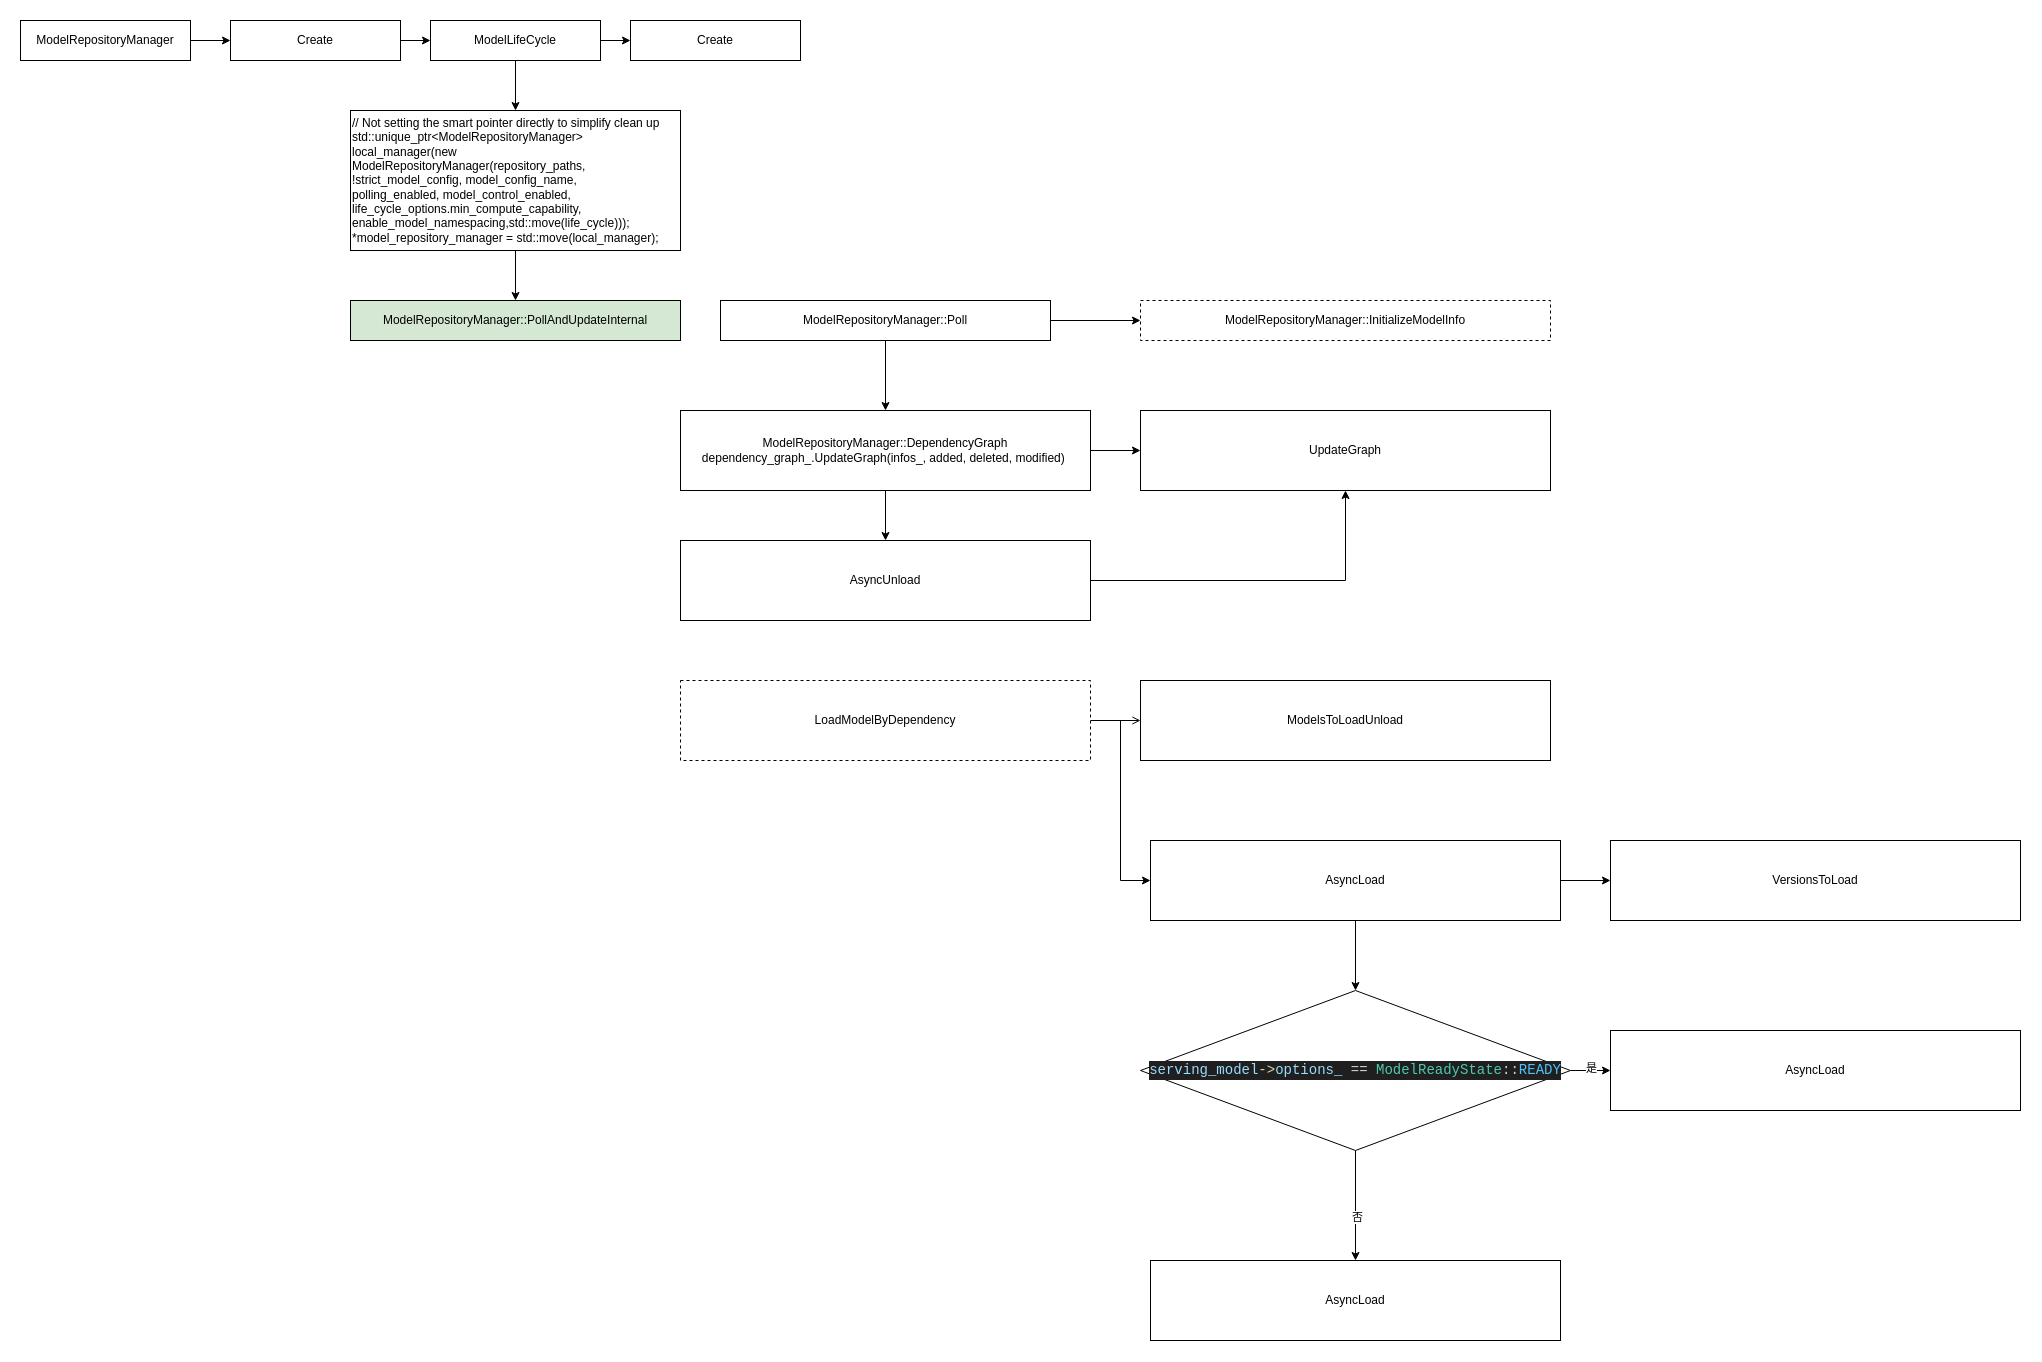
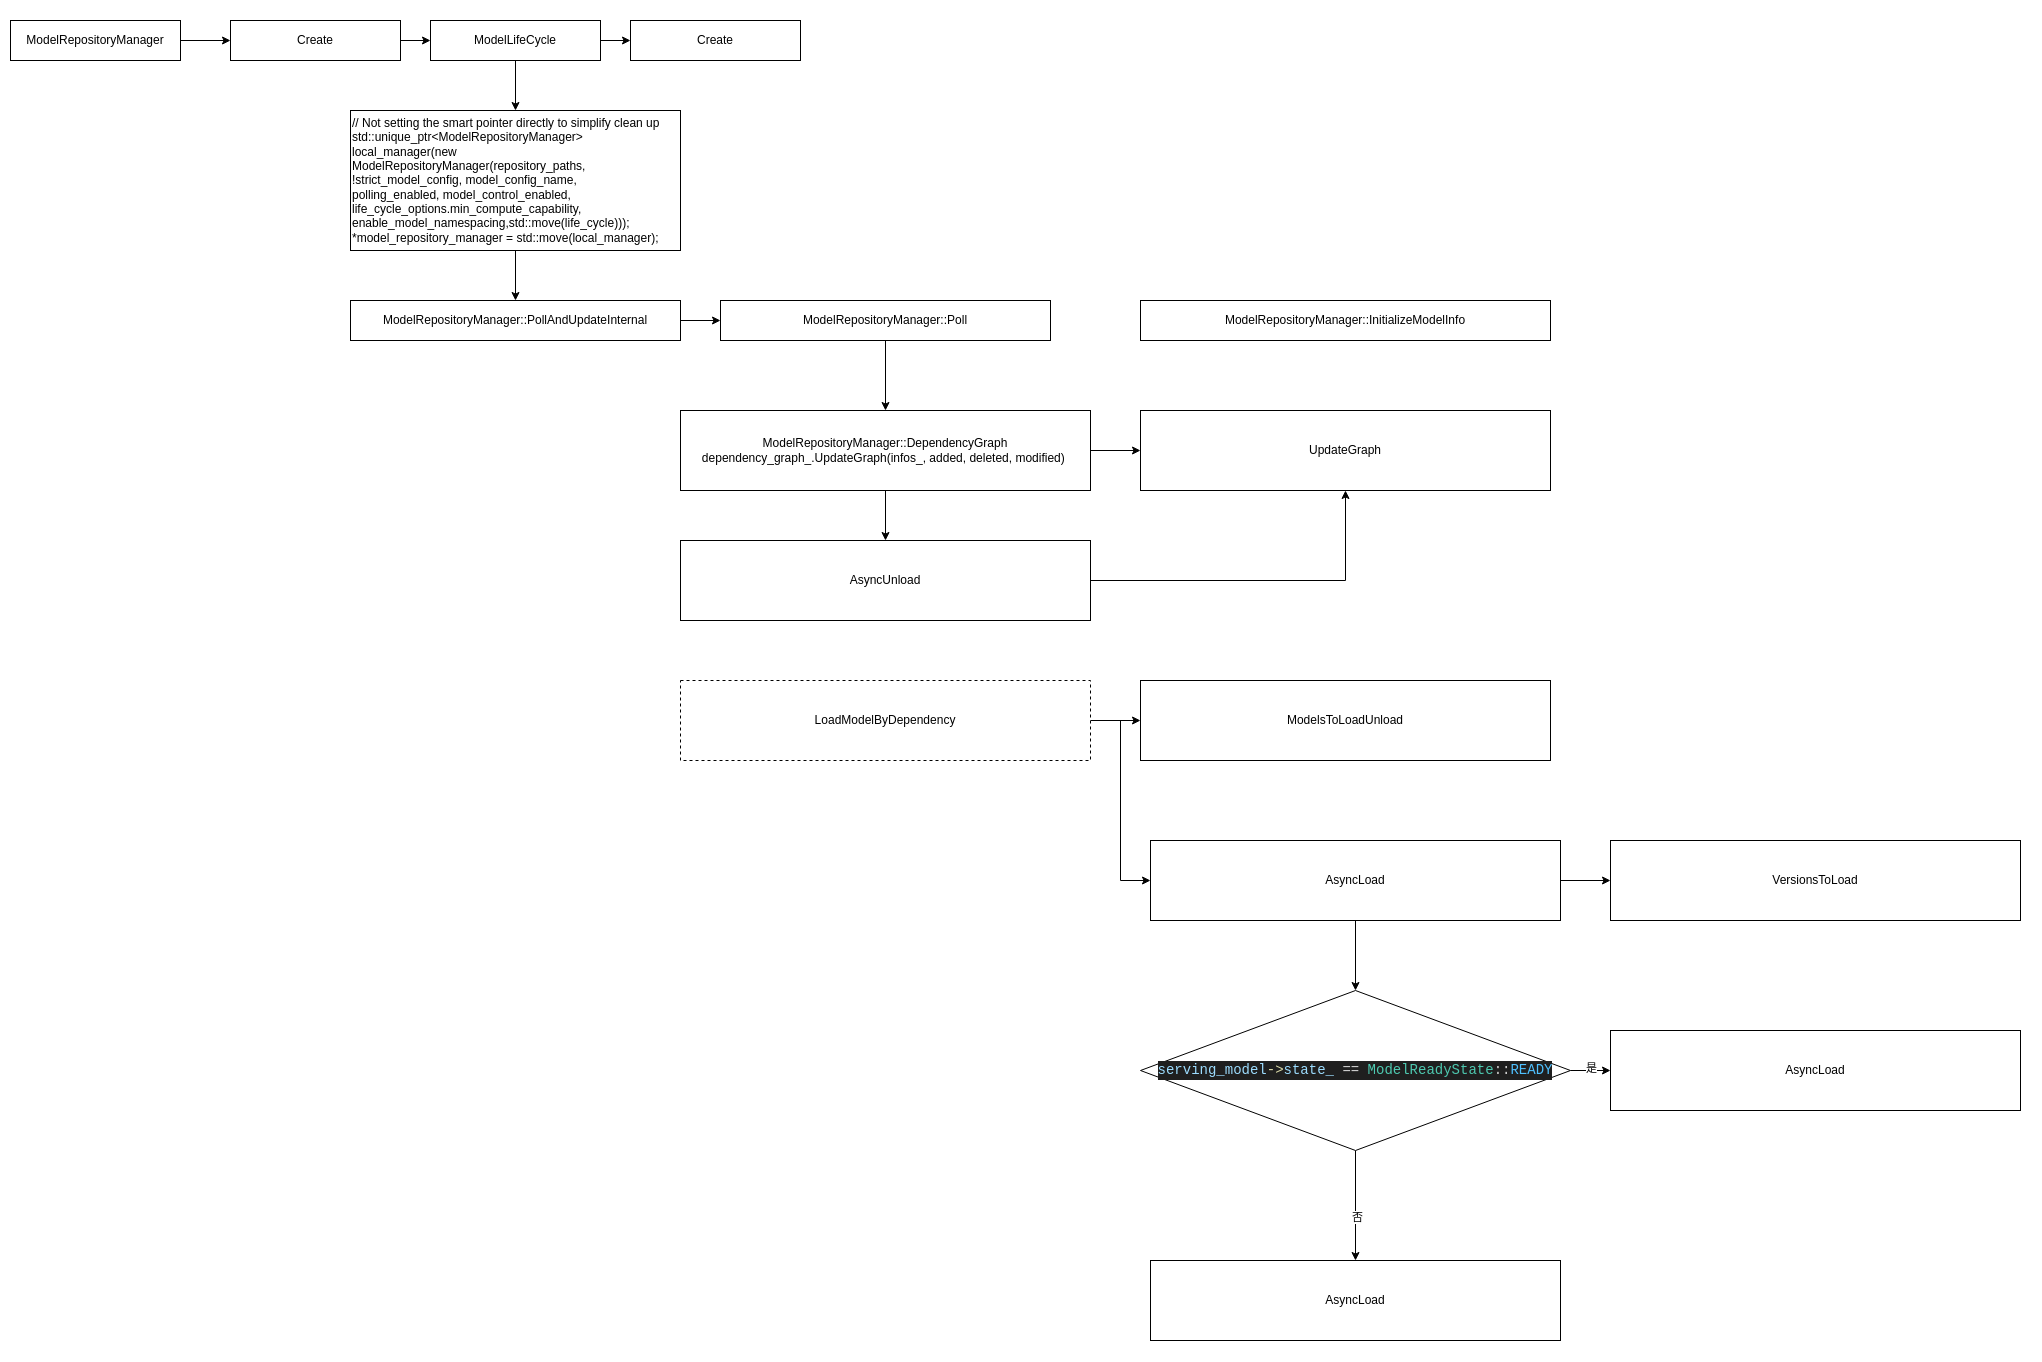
node "ModelRepositoryManager": moved (106, 41) -> (96, 41)
node "ModelRepositoryManager::PollAndUpdateInternal": fillcolor #d5e8d4 -> #ffffff
edge "ModelRepositoryManager::PollAndUpdateInternal" -> "ModelRepositoryManager::Poll": added
edge "ModelRepositoryManager::Poll" -> "ModelRepositoryManager::InitializeModelInfo": removed
node "ModelRepositoryManager::InitializeModelInfo": style dashed -> solid
edge "LoadModelByDependency" -> "ModelsToLoadUnload": arrowhead open -> classic
node "serving_model->options_ == ModelReadyState::READY": label "serving_model->options_ == ModelReadyState::READY" -> "serving_model->state_ == ModelReadyState::READY"
